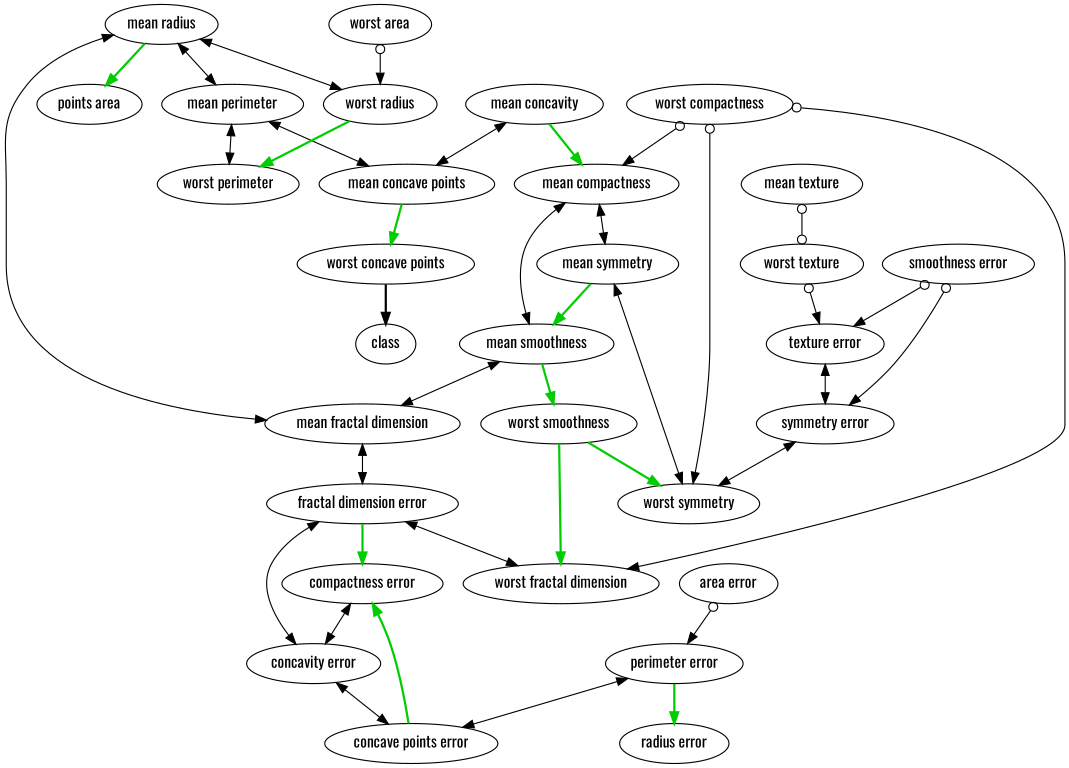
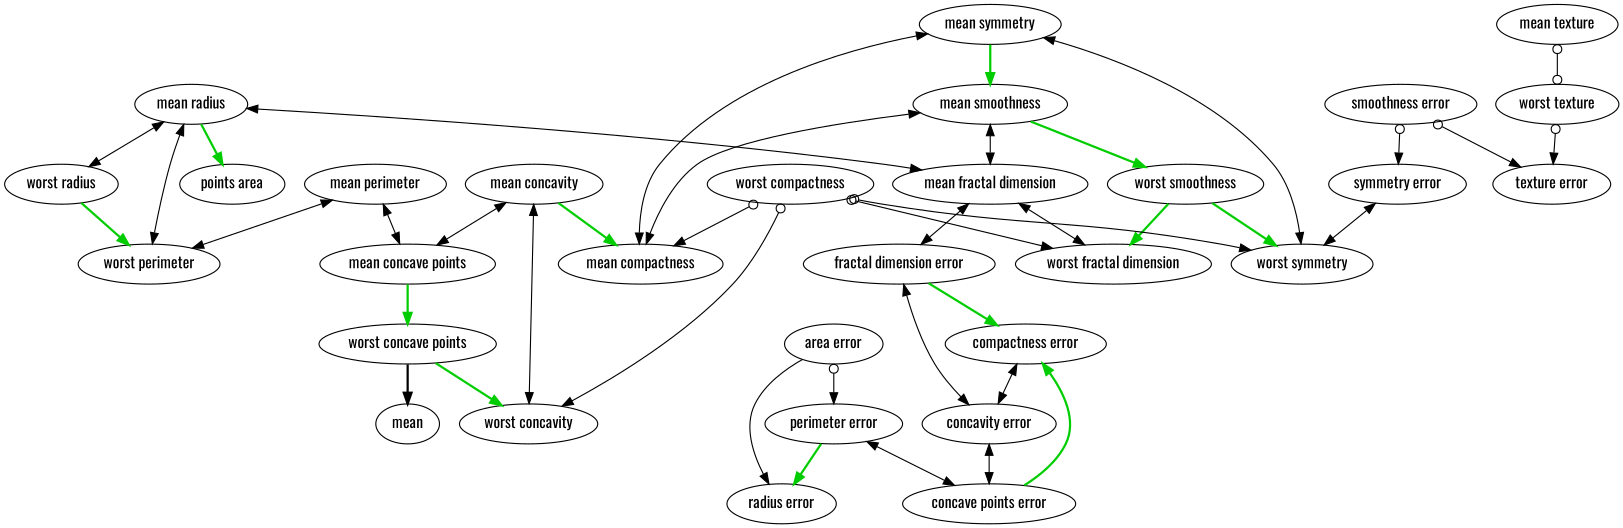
node "worst area": removed
edge "mean radius" -- "mean perimeter": now "mean radius" -- "worst perimeter"
node "class": label "class" -> "mean"
edge "texture error" -- "symmetry error": removed
edge "area error" -- "radius error": added
node "worst concavity": added
edge "fractal dimension error" -- "worst fractal dimension": now "mean fractal dimension" -- "worst fractal dimension"
